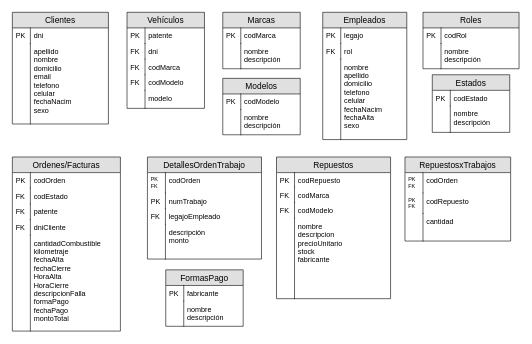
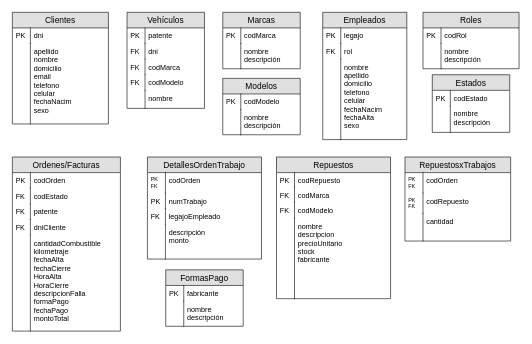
node "modelo": label "modelo" -> "nombre"
